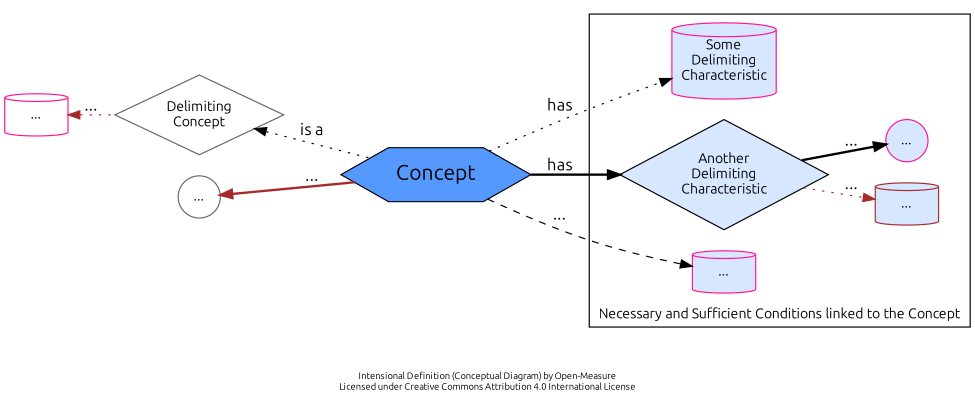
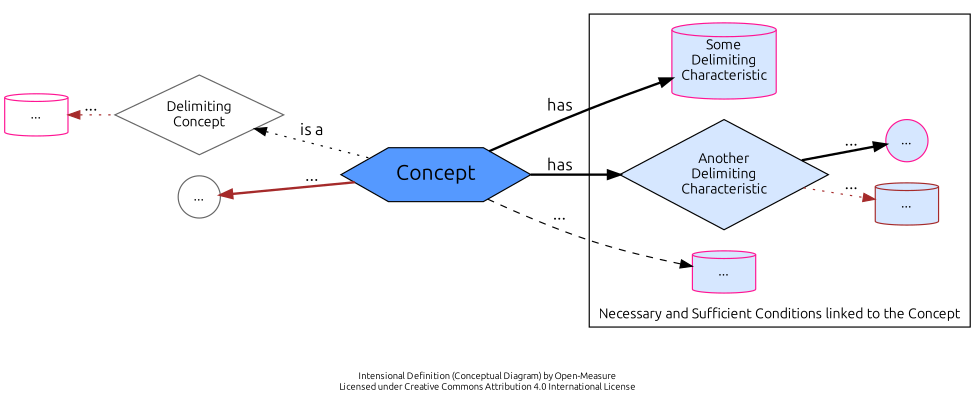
edge "Concept" -> "Some Delimiting Characteristic": style dotted -> bold
